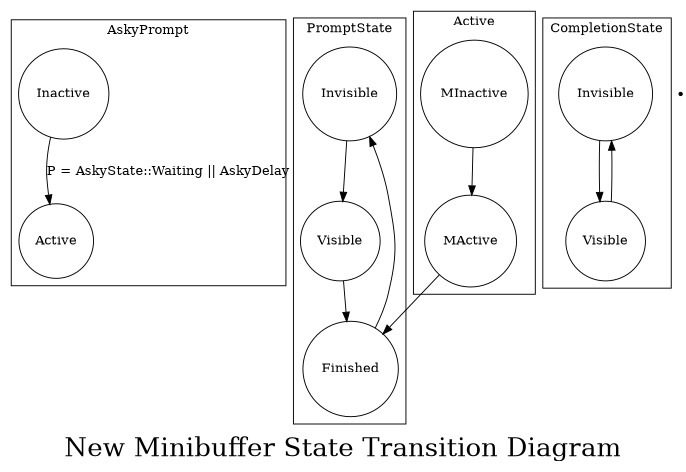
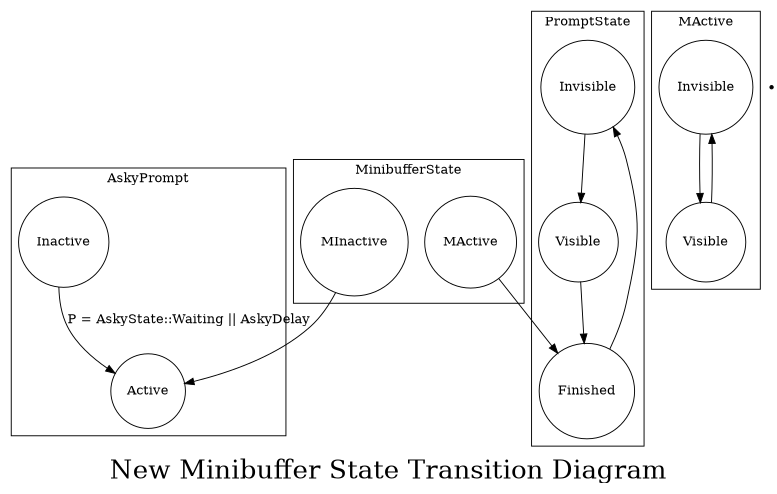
cluster "Active": label "Active" -> "MinibufferState"
cluster "CompletionState": label "CompletionState" -> "MActive"
edge "MInactive" -> "MActive": now "MInactive" -> "Active"
